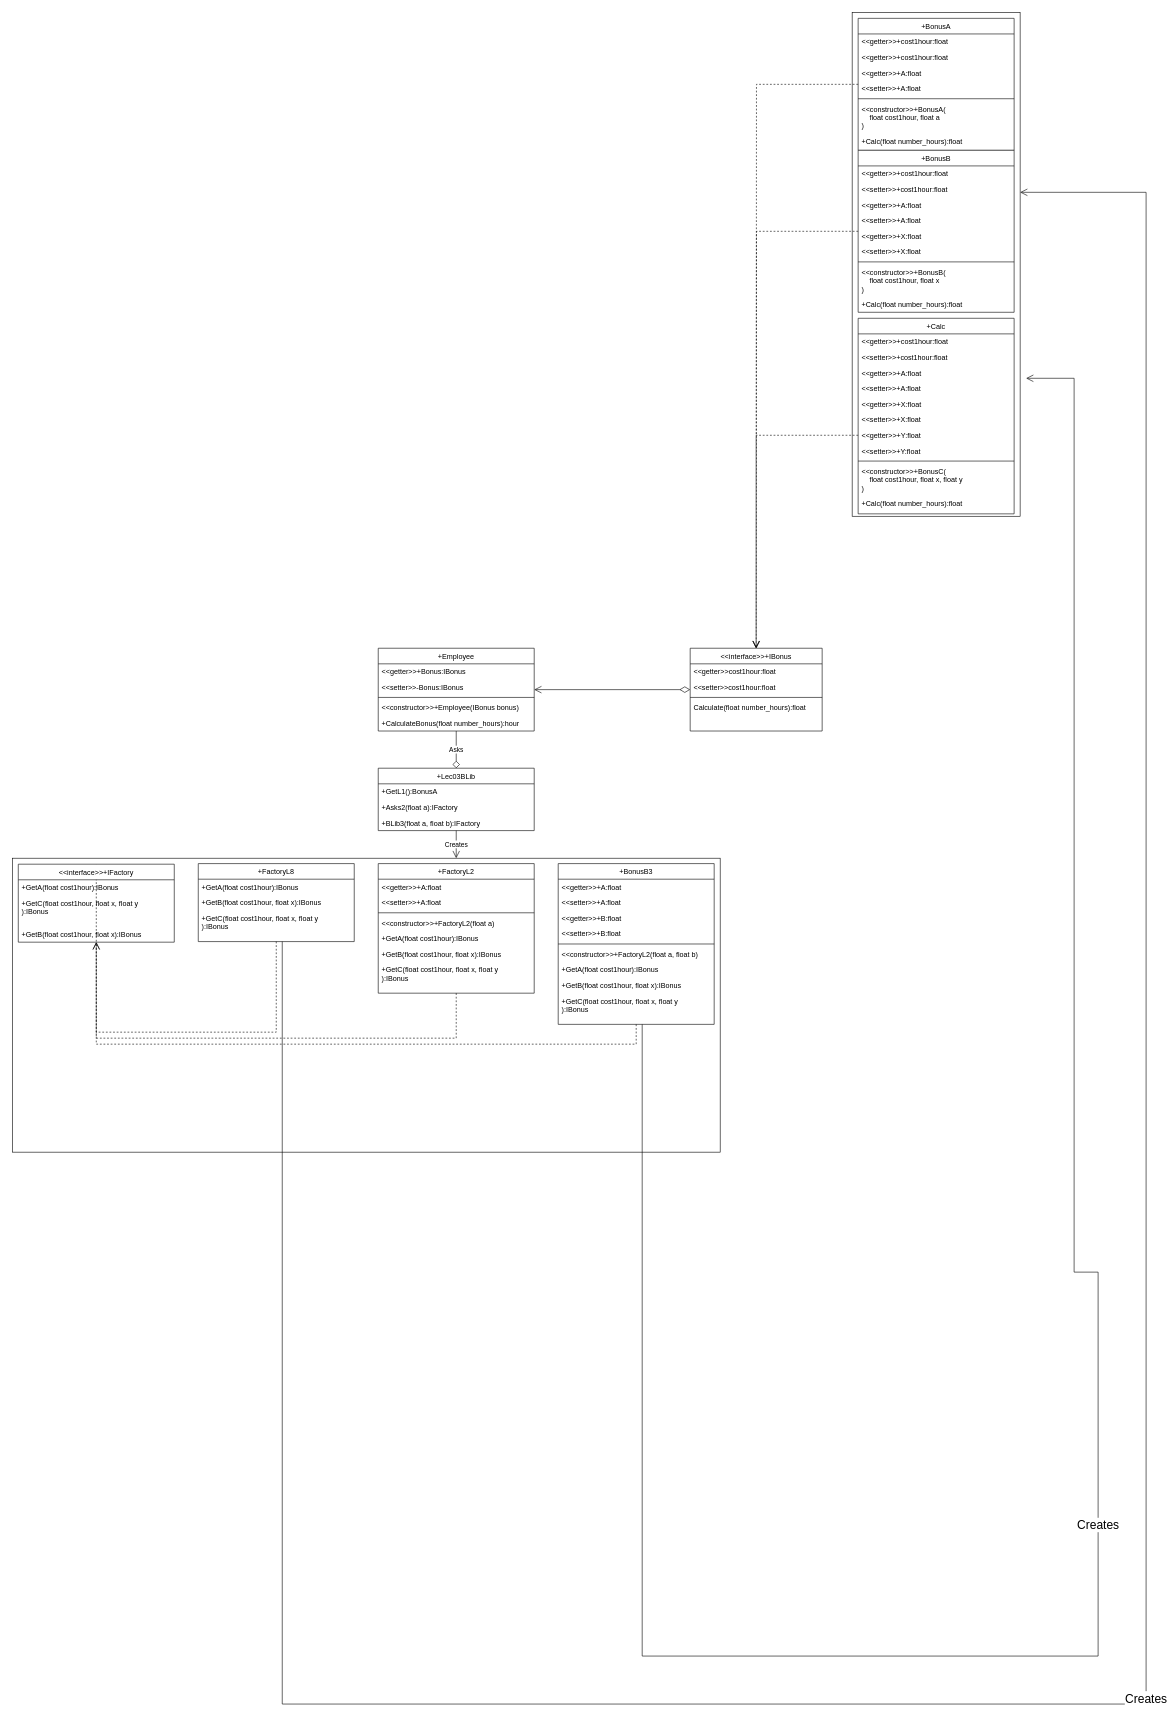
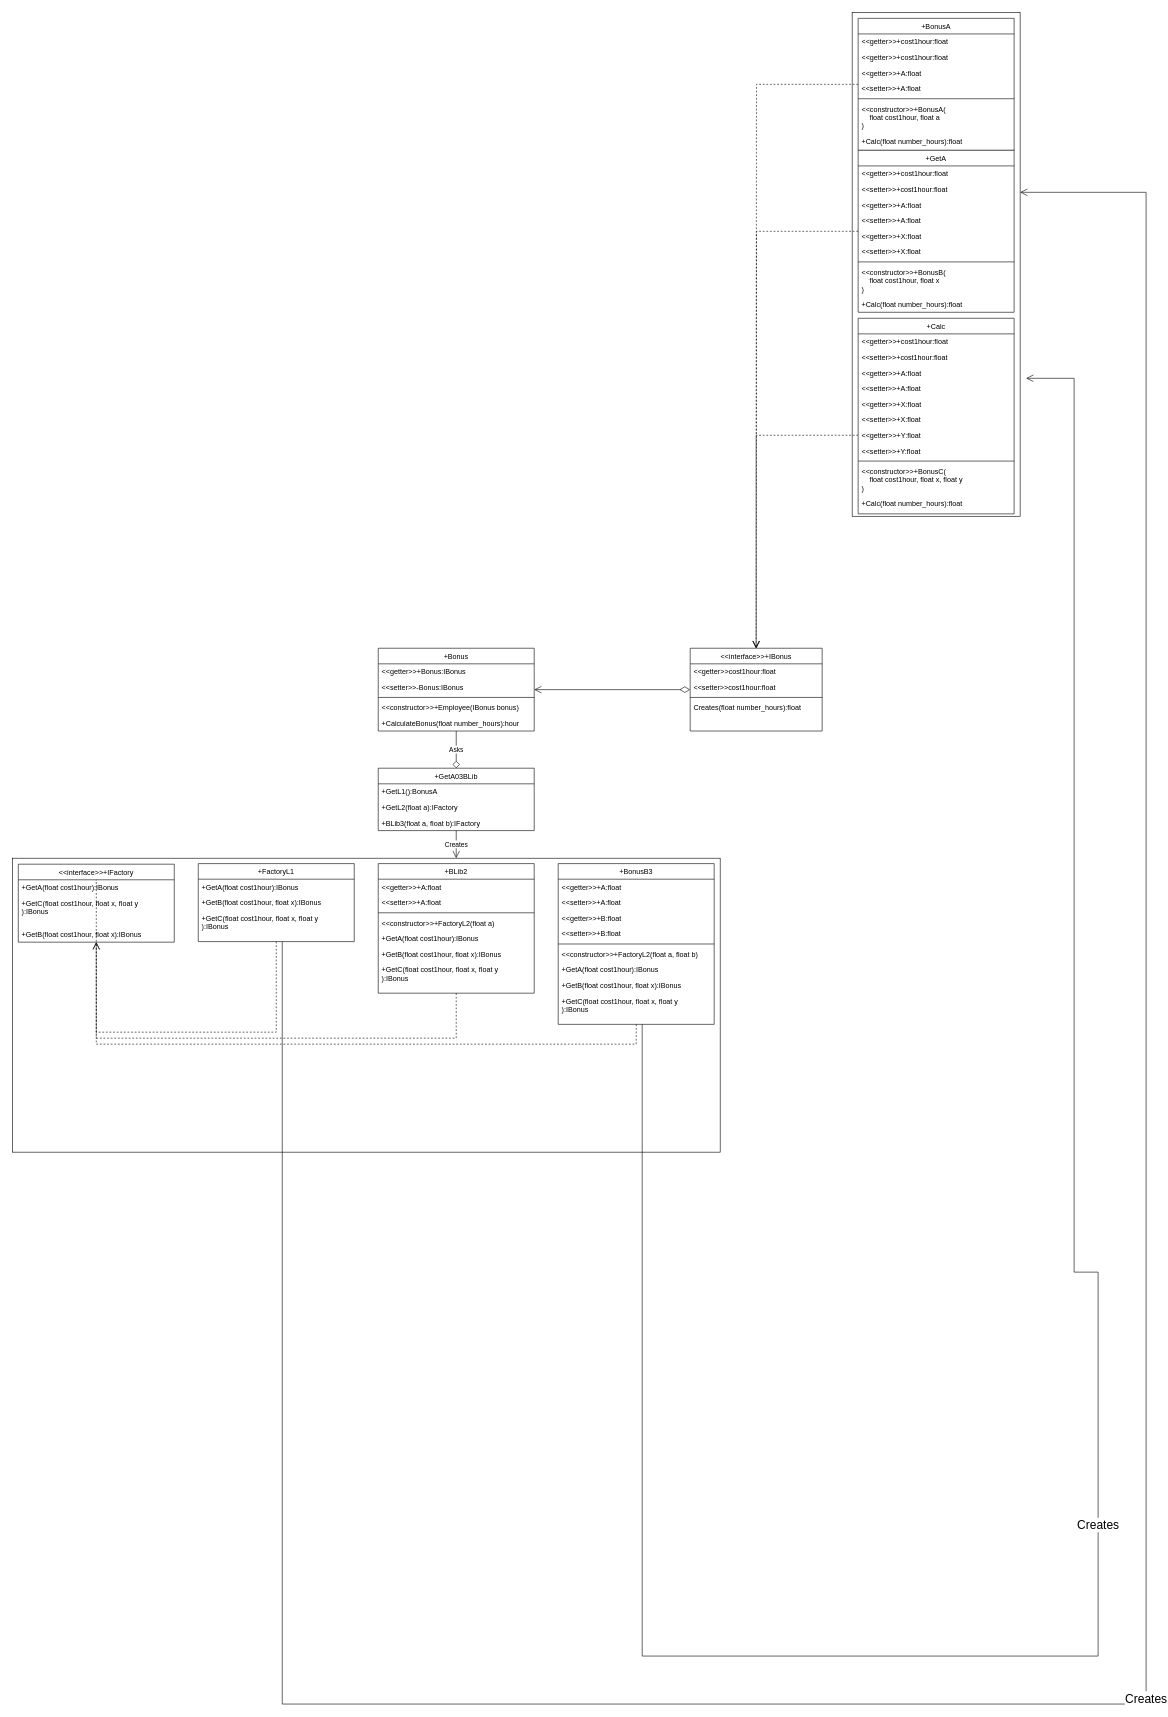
node "+BonusB": label "+BonusB" -> "+GetA"
node "+Employee": label "+Employee" -> "+Bonus"
node "Calculate(float number_hours):float": label "Calculate(float number_hours):float" -> "Creates(float number_hours):float"
node "+Lec03BLib": label "+Lec03BLib" -> "+GetA03BLib"
node "+Asks2(float a):IFactory": label "+Asks2(float a):IFactory" -> "+GetL2(float a):IFactory"
node "+FactoryL8": label "+FactoryL8" -> "+FactoryL1"
node "+FactoryL2": label "+FactoryL2" -> "+BLib2"
